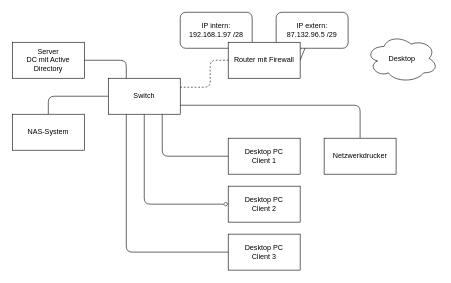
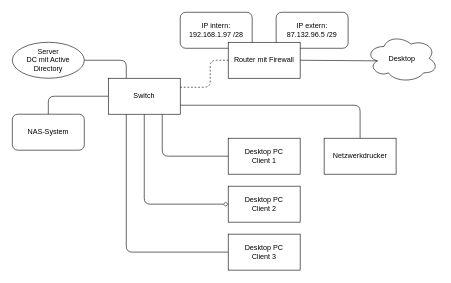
edge "IP extern: 87.132.96.5 /29" -- "Router mit Firewall": now "Desktop" -- "Router mit Firewall"
node "Server DC mit Active Directory": shape rectangle -> ellipse
node "NAS-System": shape rectangle -> rounded rectangle
